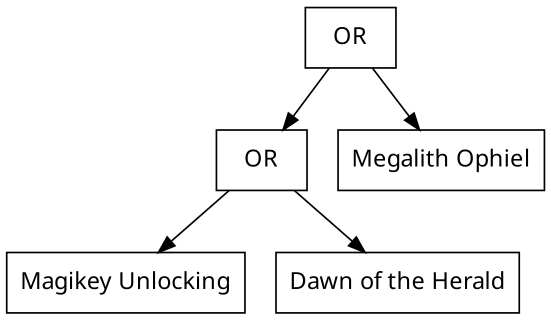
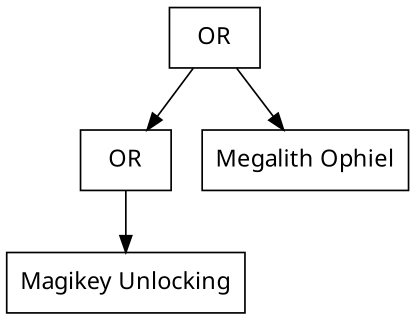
node "Dawn of the Herald": removed
